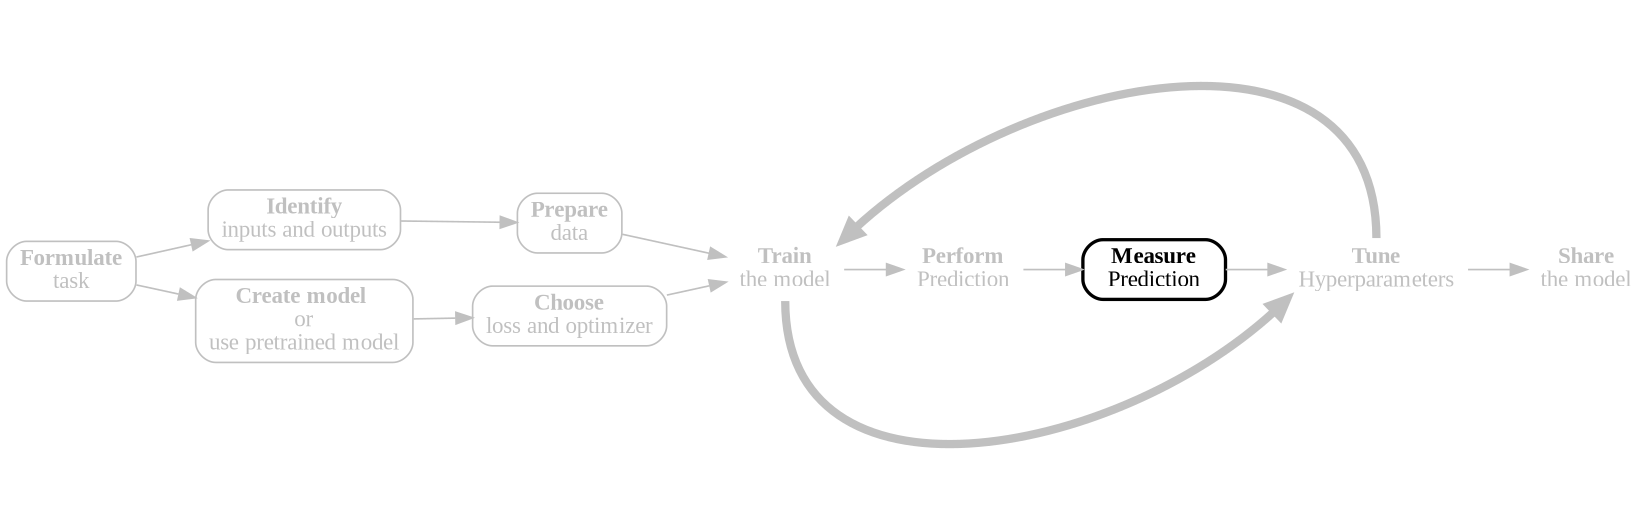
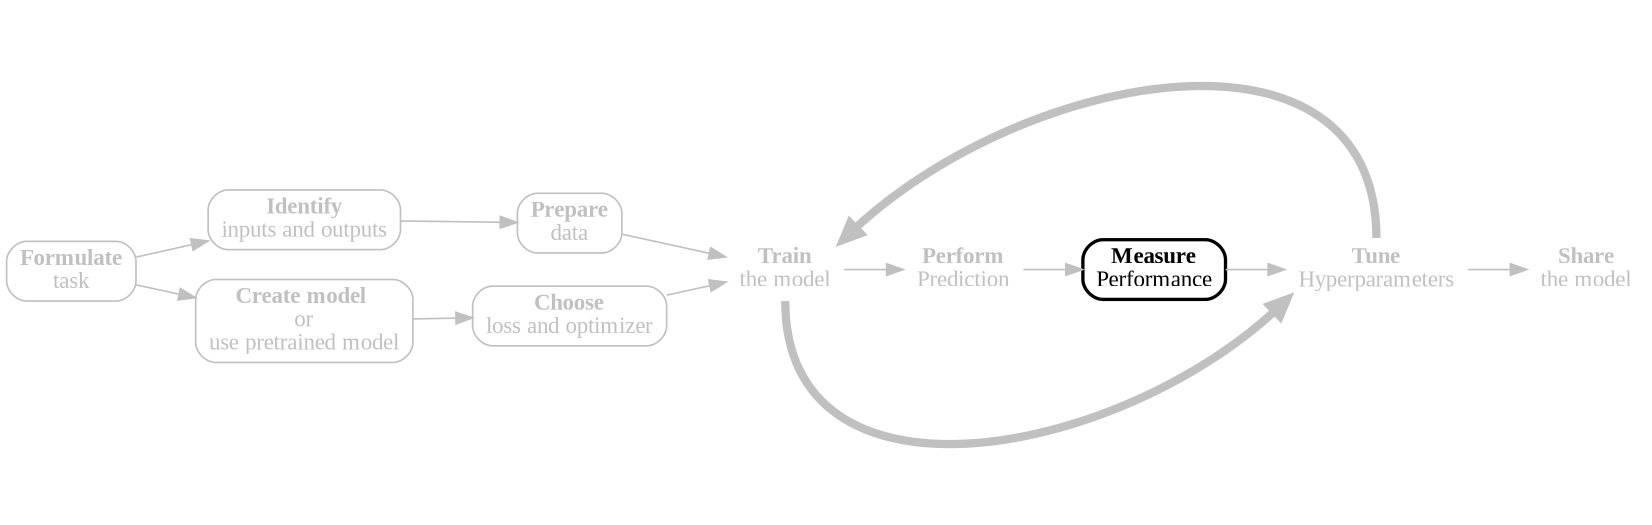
node "Measure": text "Prediction" -> "Performance"
